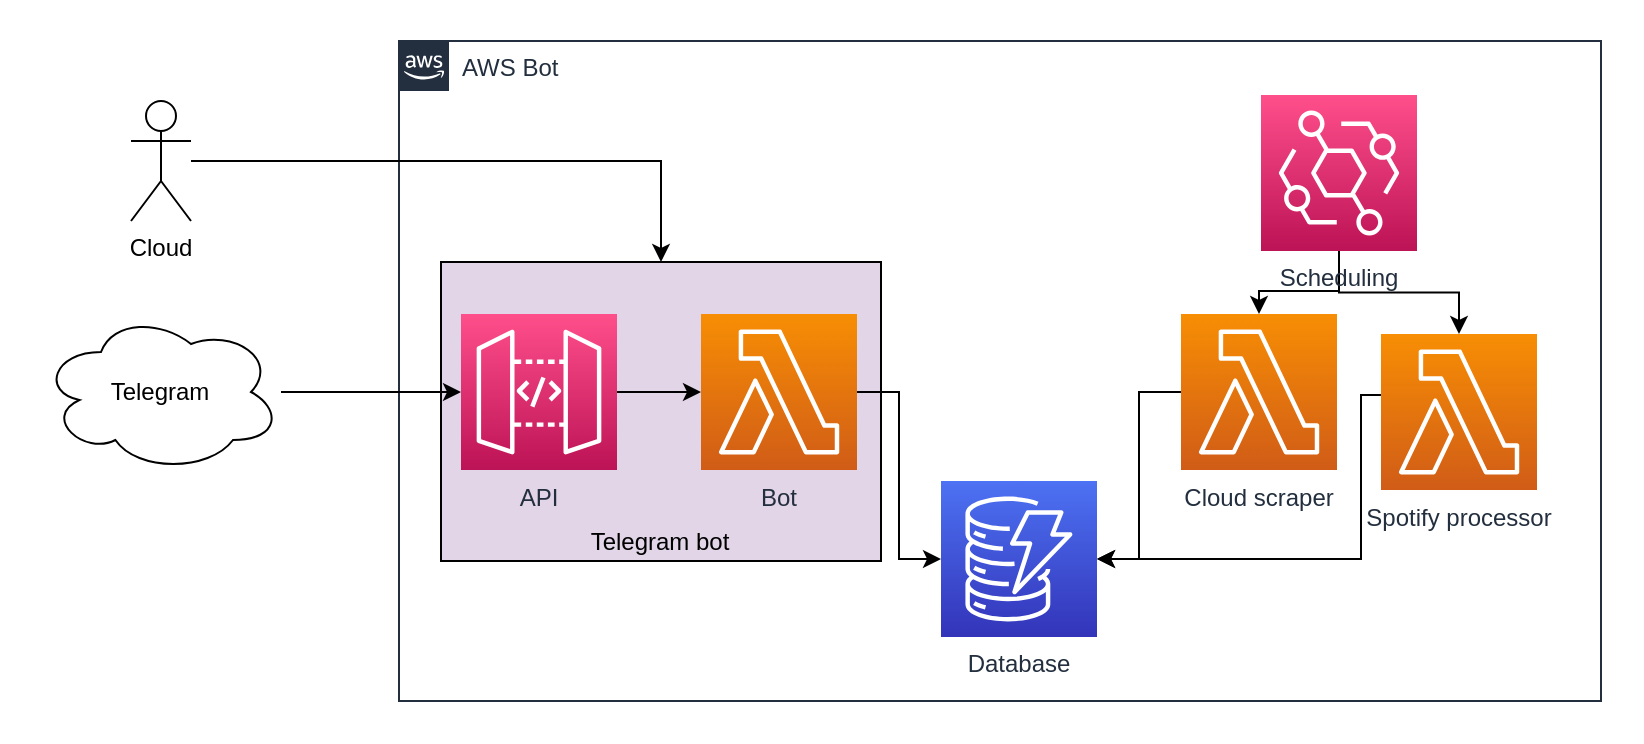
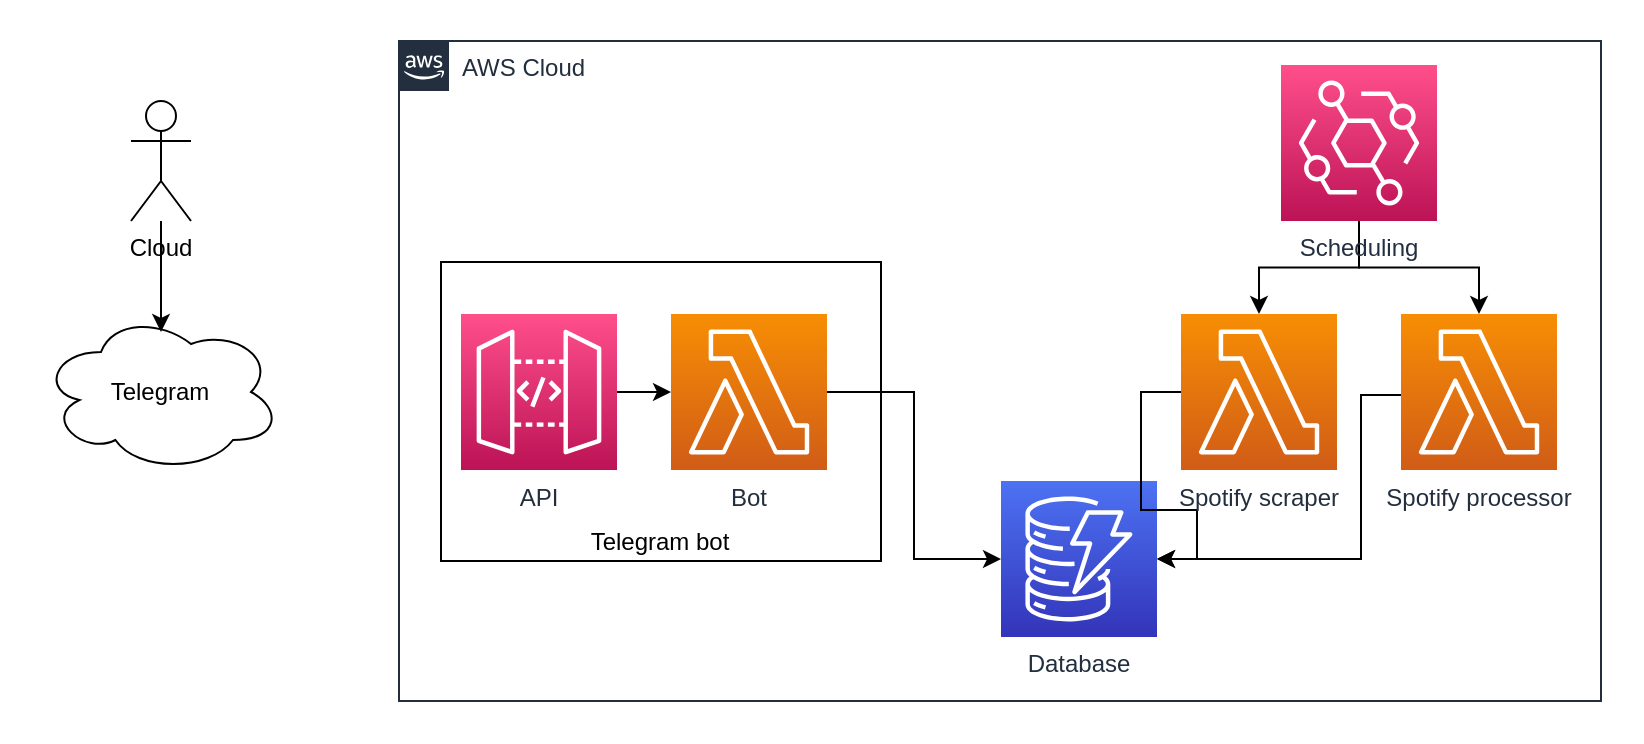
node "AWS Bot": label "AWS Bot" -> "AWS Cloud"
edge "Cloud" -> "Telegram bot": now "Cloud" -> "Telegram"
node "Scheduling": moved (1339, 173) -> (1359, 143)
edge "Telegram" -> "API": removed
node "Bot": moved (779, 392) -> (749, 392)
node "Telegram bot": fillcolor #e1d5e7 -> #ffffff
node "Spotify processor": moved (1459, 412) -> (1479, 392)
node "Cloud scraper": label "Cloud scraper" -> "Spotify scraper"
node "Database": moved (1019, 559) -> (1079, 559)
